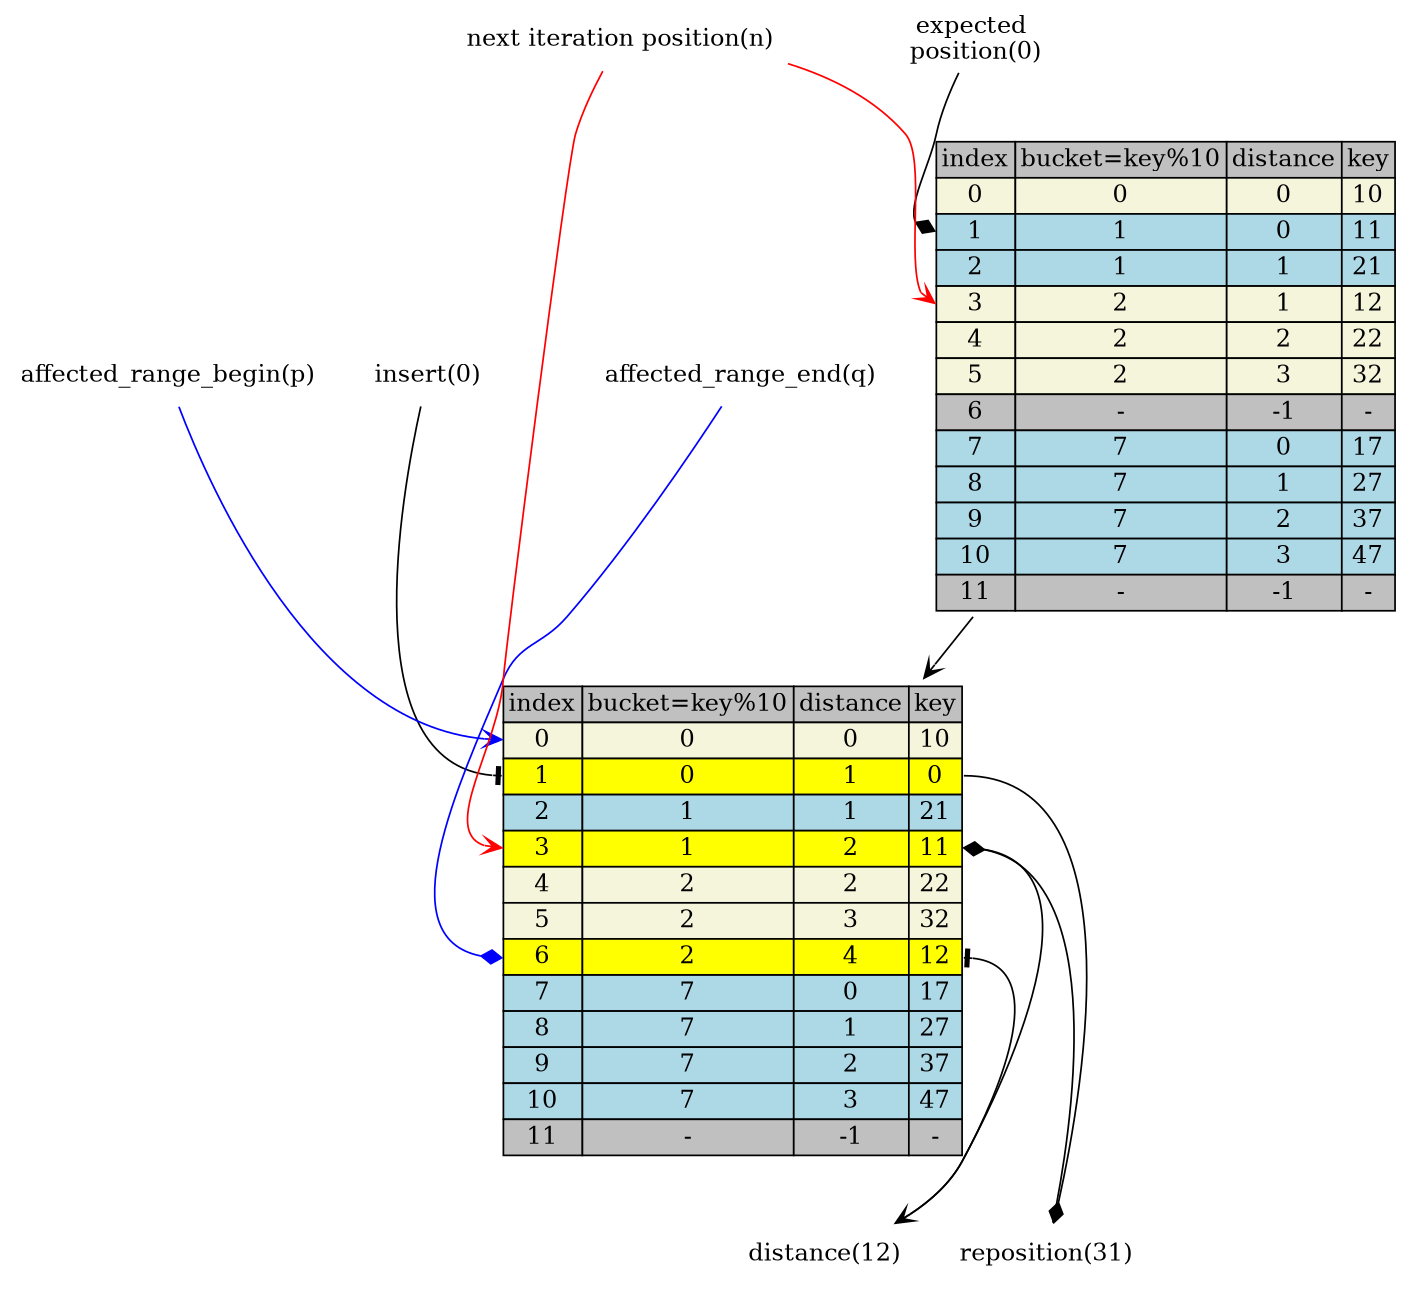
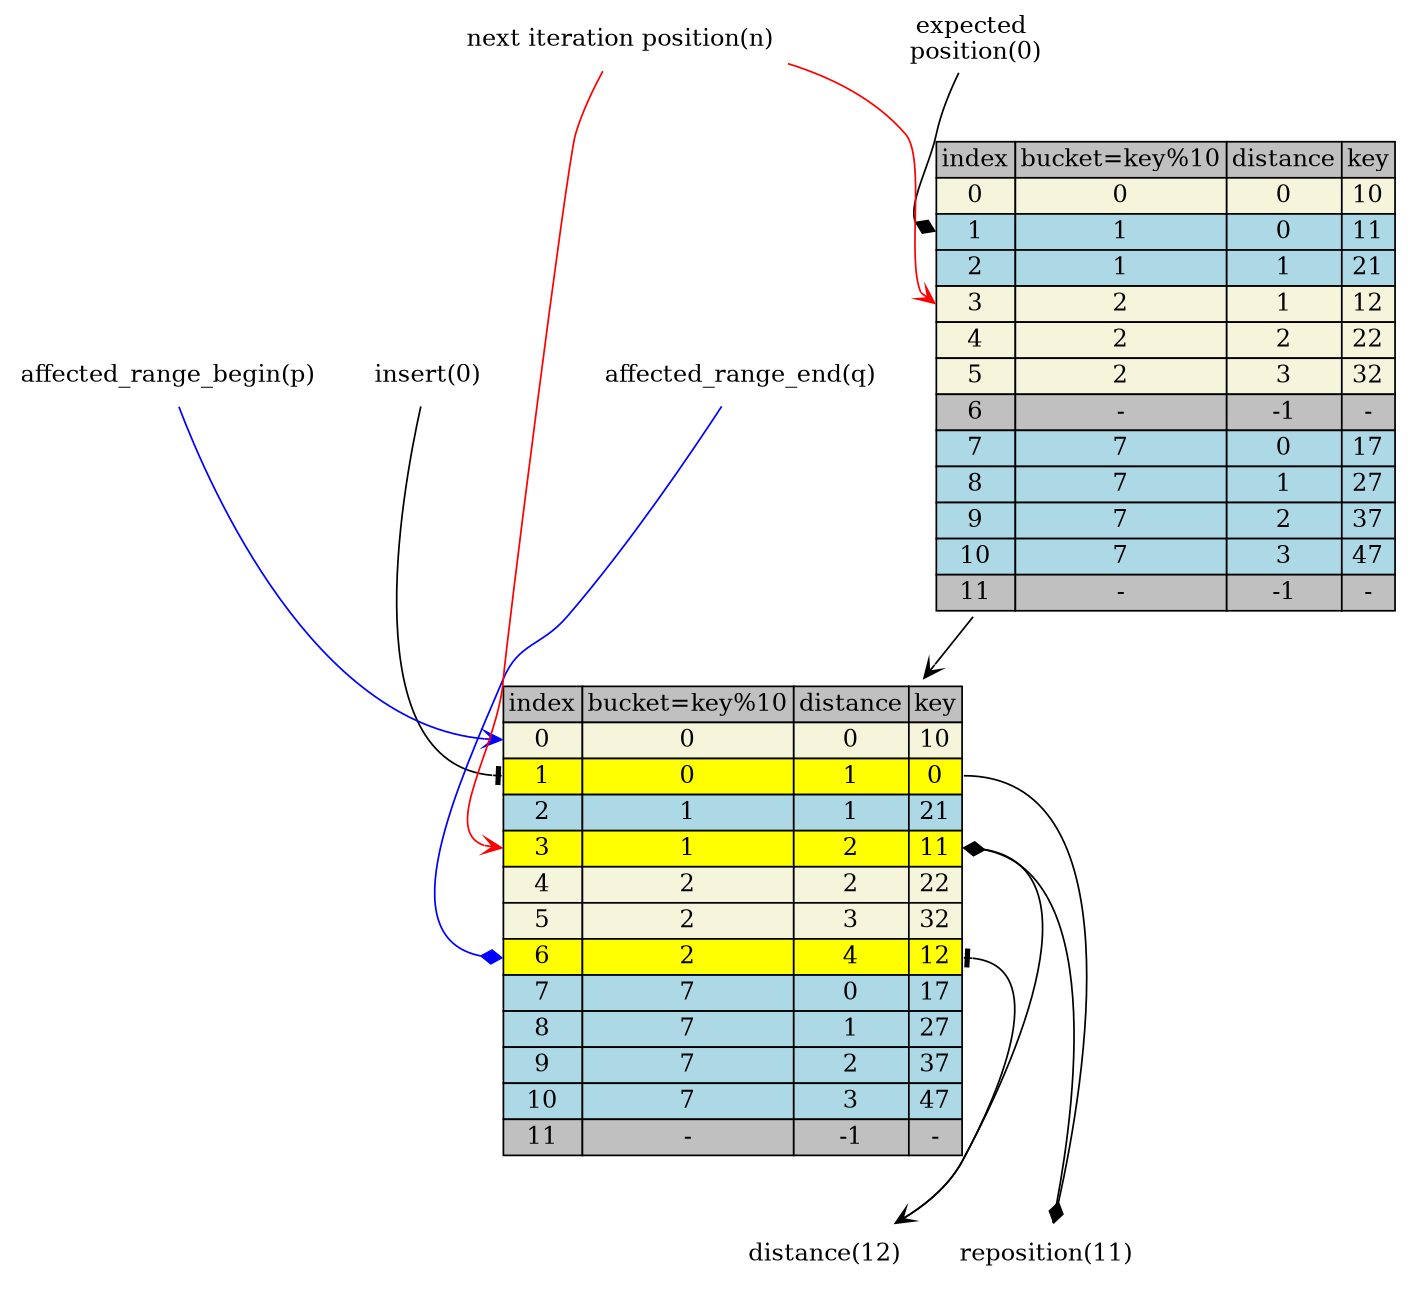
node "reposition(31)": label "reposition(31)" -> "reposition(11)"
